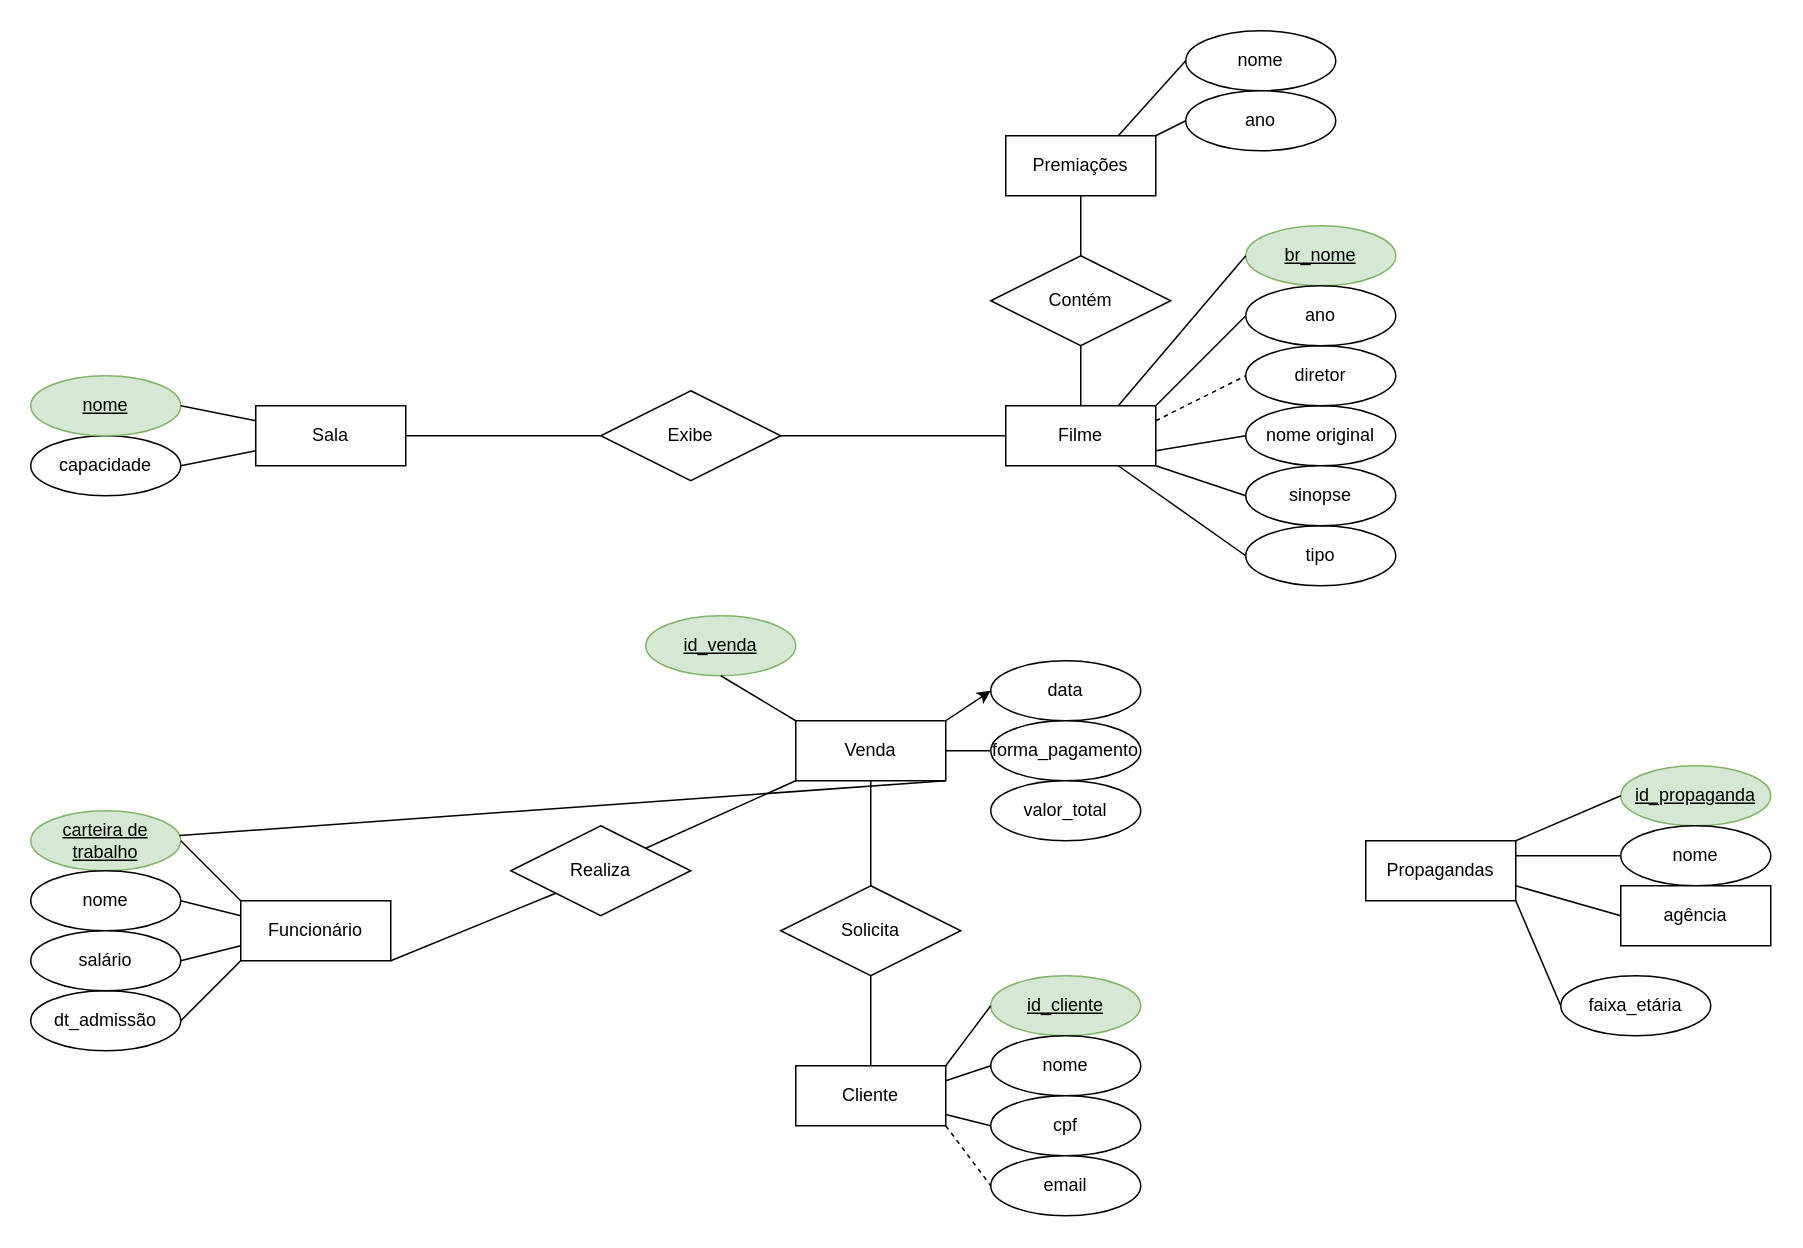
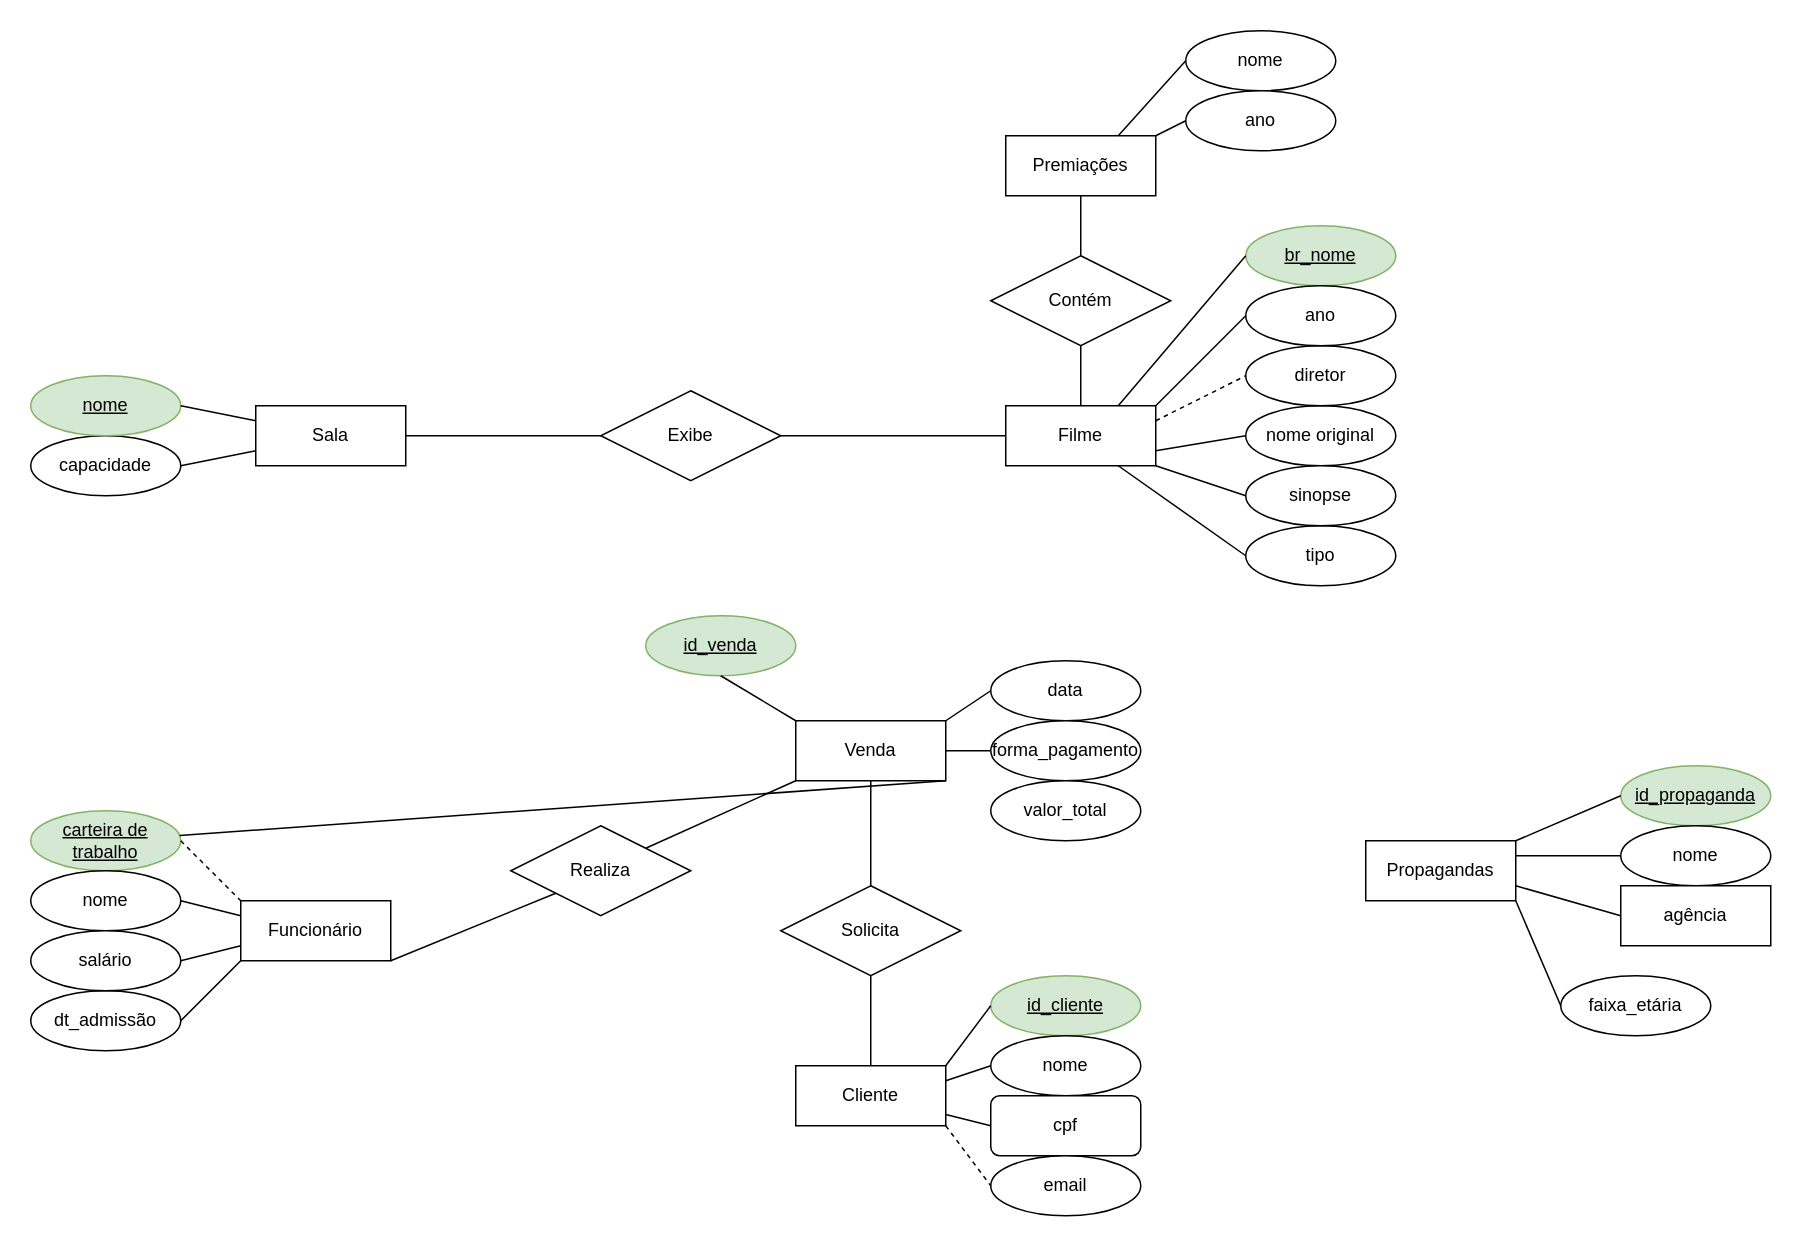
edge "Venda" -> "data": arrowhead classic -> none
edge "carteira de trabalho" -- "Funcionário": style solid -> dashed
node "cpf": shape ellipse -> rounded rectangle
